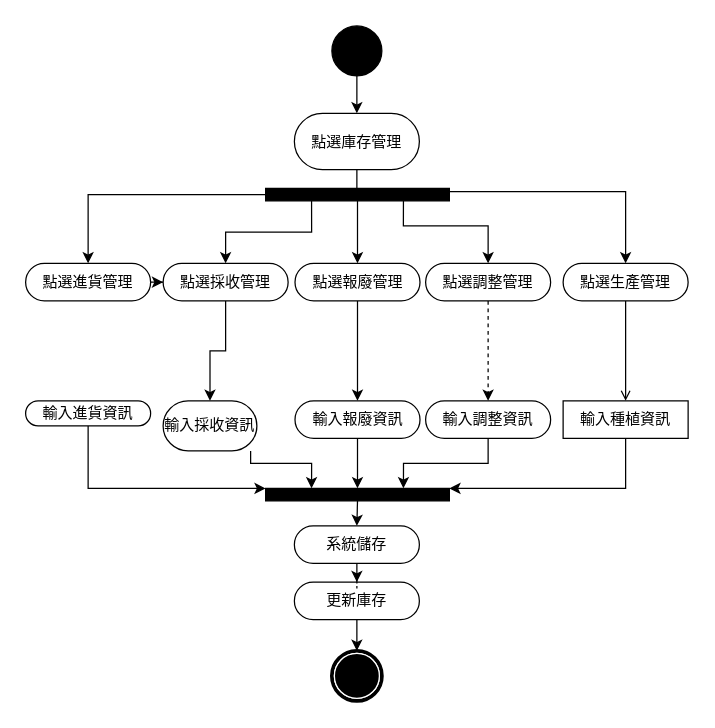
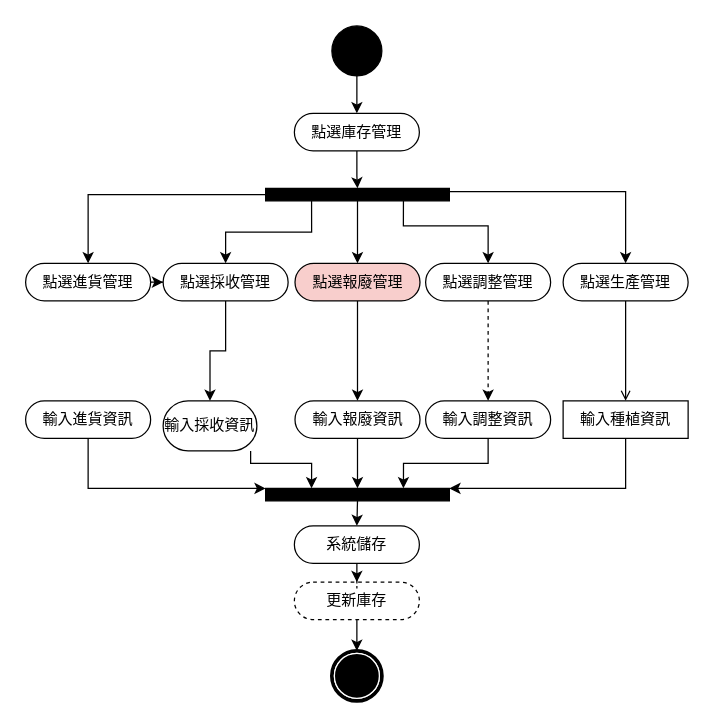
node "點選庫存管理": size 125x56 -> 125x38
node "點選報廢管理": fillcolor #ffffff -> #f8cecc
node "輸入進貨資訊": size 125x25 -> 125x38
node "更新庫存": style solid -> dashed
